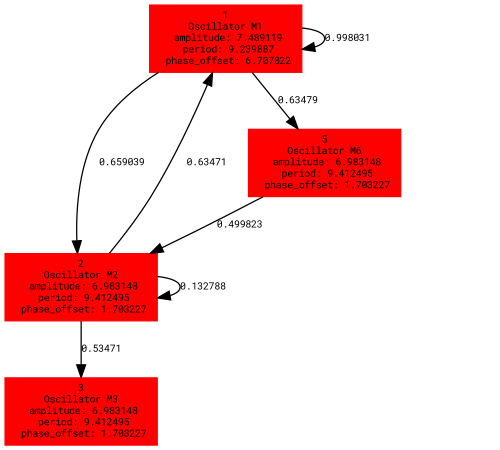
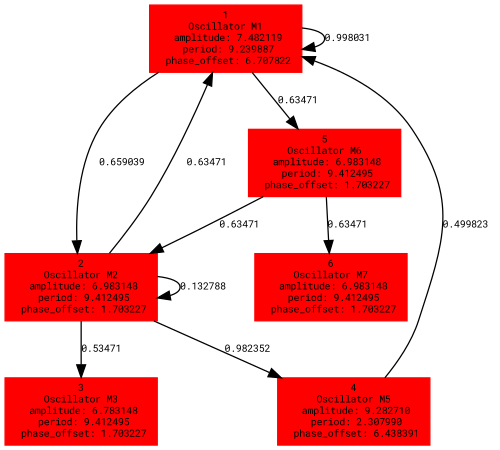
node "1": text "amplitude: 7.489119" -> "amplitude: 7.482119"
edge "1" -> "5": label "0.63479 " -> "0.63471 "
edge "5" -> "2": label "0.499823 " -> "0.63471 "
node "6": added
node "3": text "amplitude: 6.983148" -> "amplitude: 6.783148"
node "4": added
